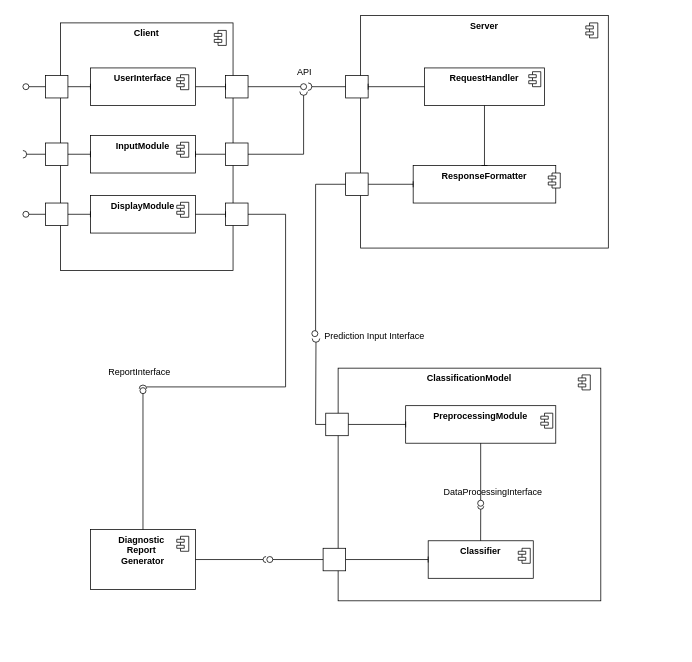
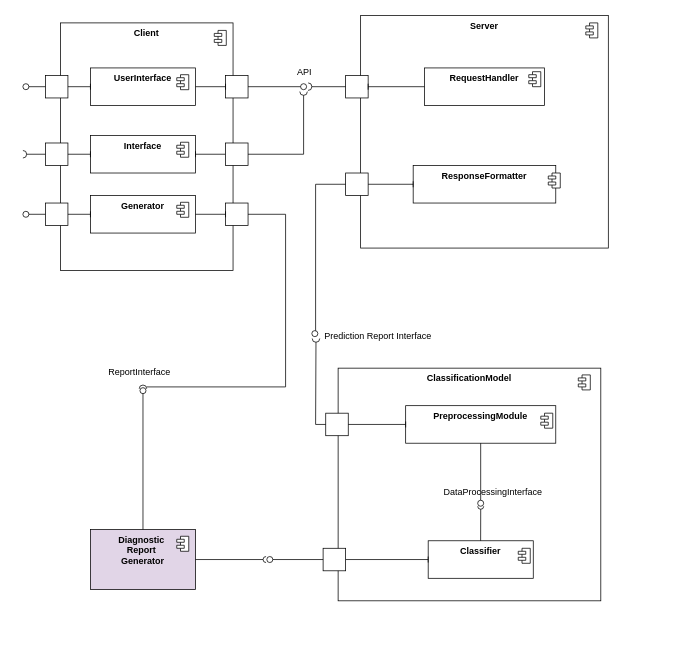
edge "RequestHandler" -> "ResponseFormatter": removed
node "InputModule": label "InputModule" -> "Interface"
node "DisplayModule": label "DisplayModule" -> "Generator"
node "Prediction Input Interface": label "Prediction Input Interface" -> "Prediction Report Interface"
node "Diagnostic Report Generator": fillcolor #ffffff -> #e1d5e7
